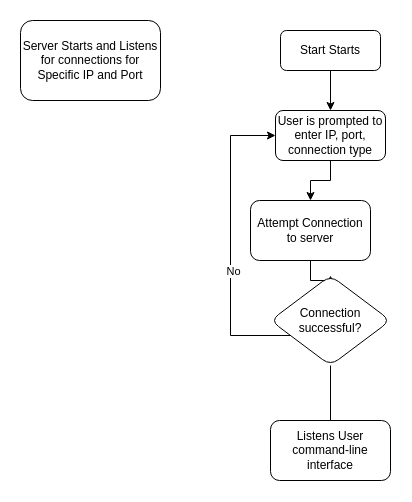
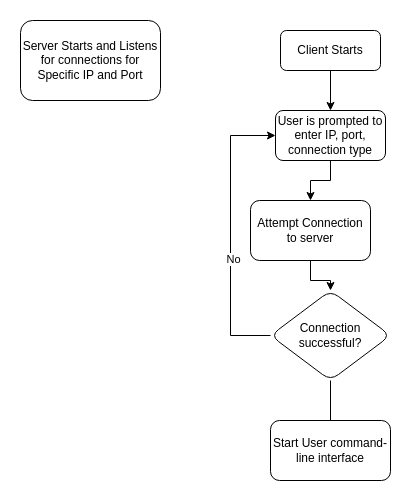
node "Start Starts": label "Start Starts" -> "Client Starts"
node "Connection successful?": moved (331, 321) -> (331, 336)
node "Listens User command-line interface": label "Listens User command-line interface" -> "Start User command-line interface"
